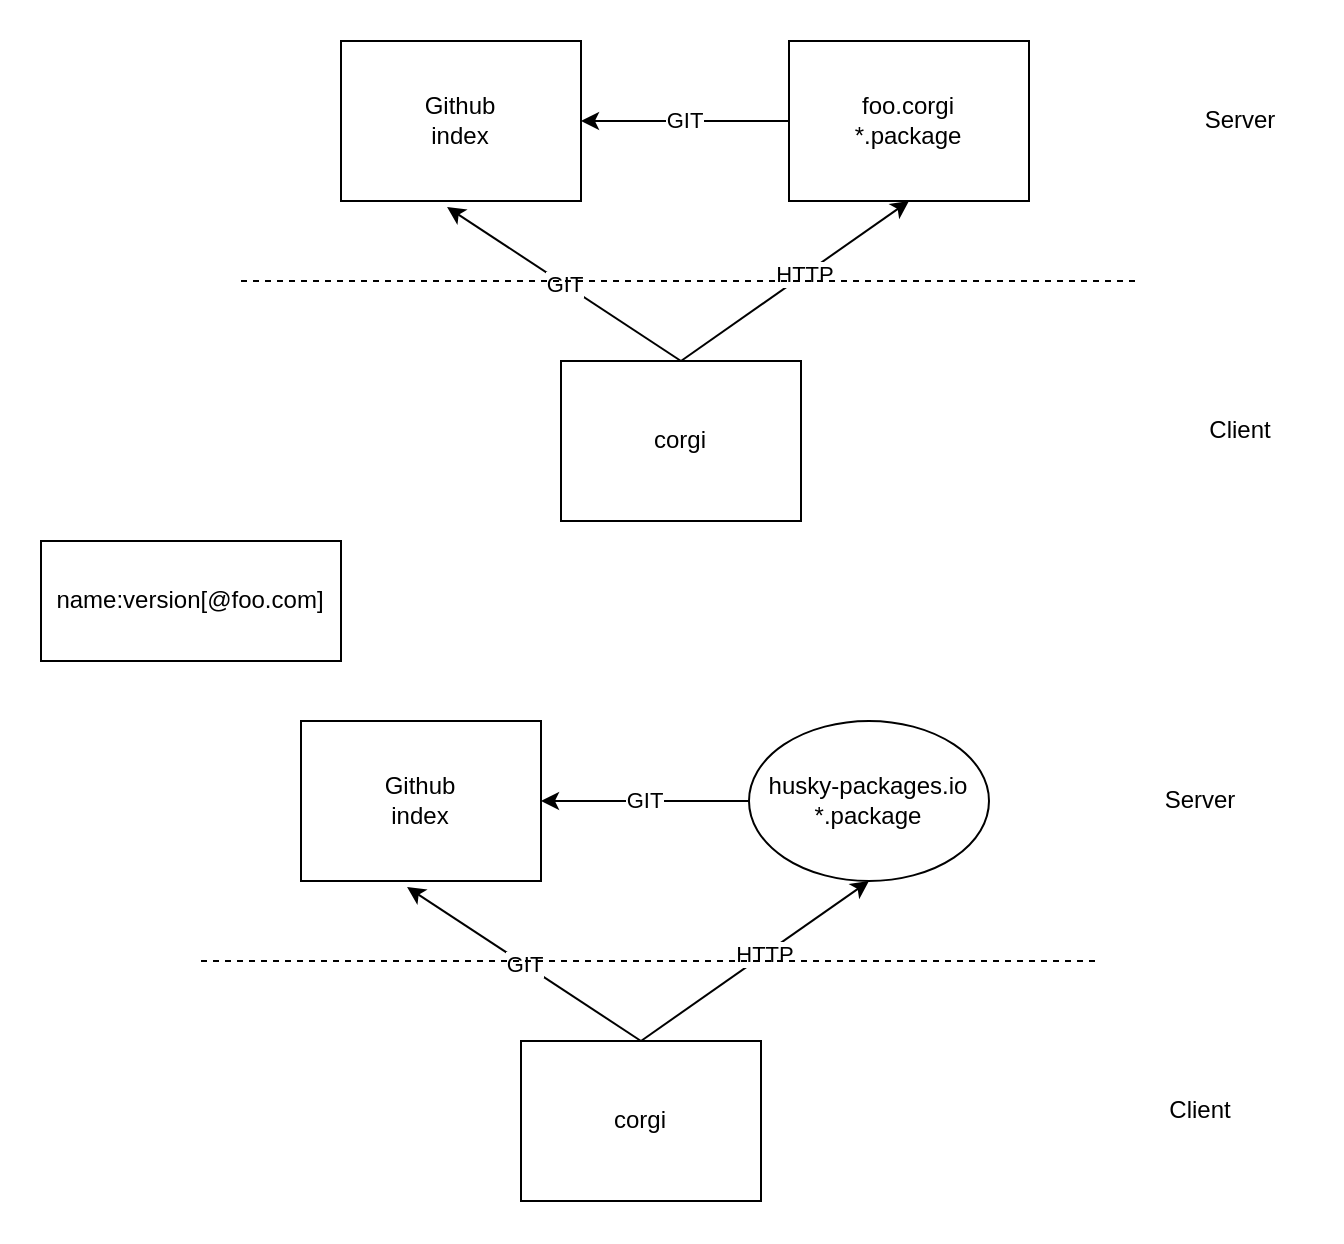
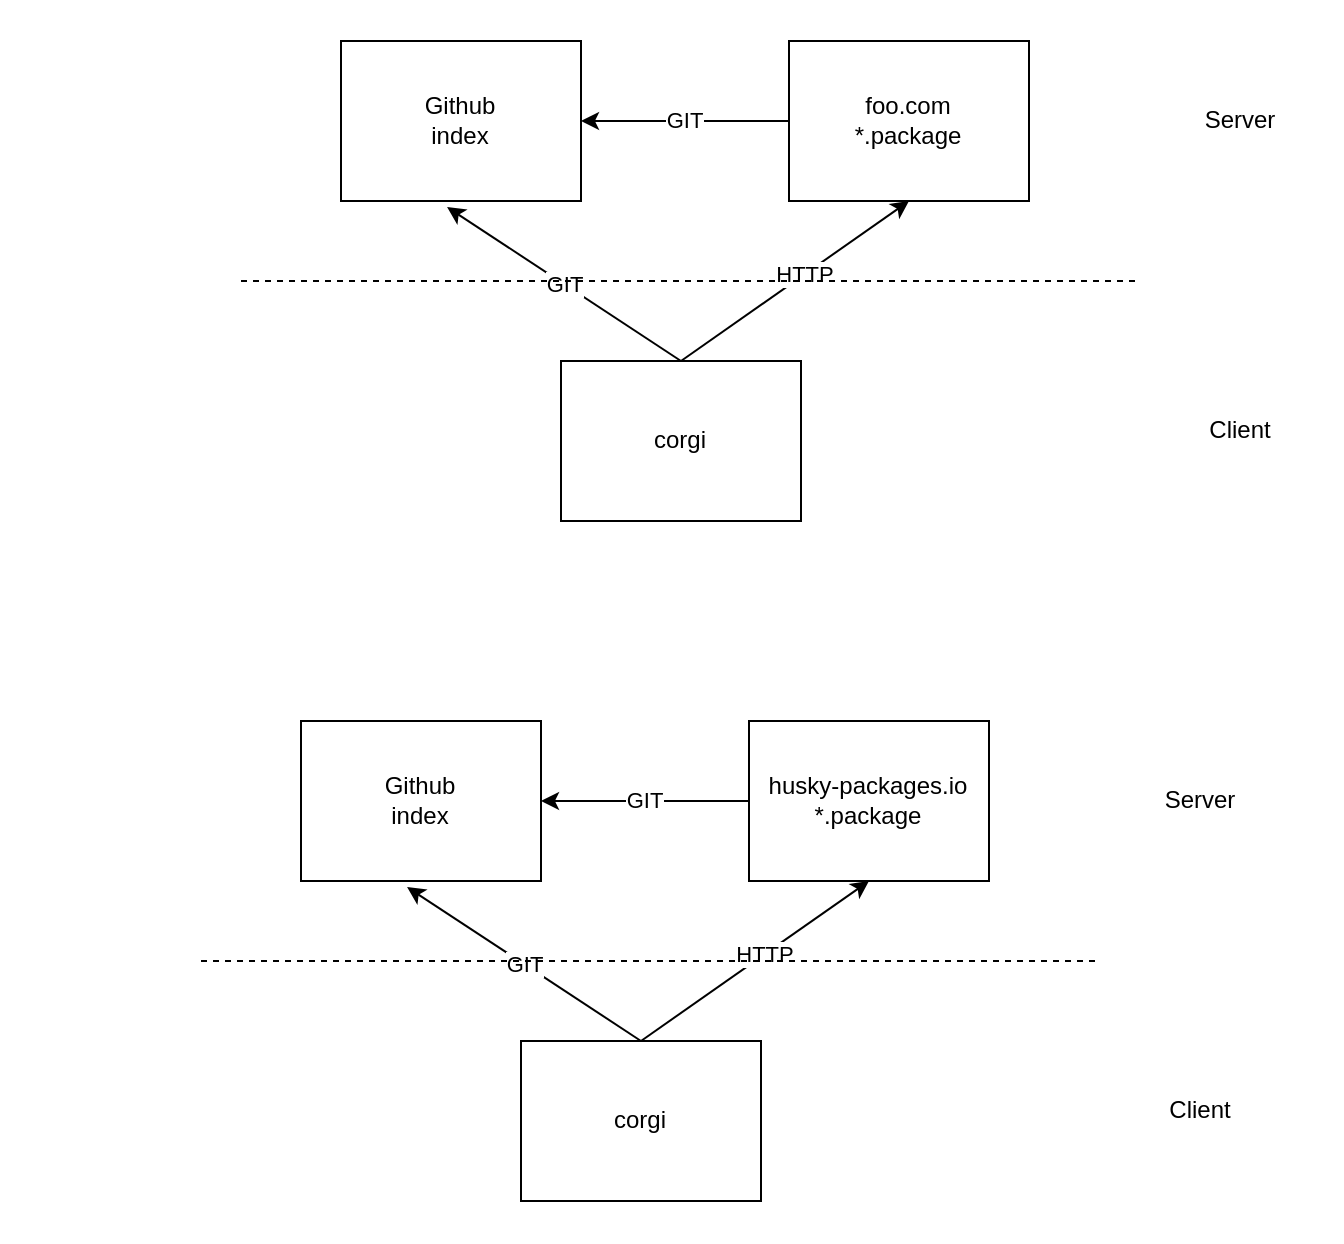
node "foo.corgi *.package": label "foo.corgi *.package" -> "foo.com *.package"
node "name:version[@foo.com]": removed
node "husky-packages.io *.package": shape ellipse -> rectangle
